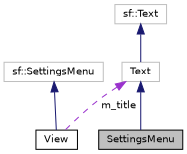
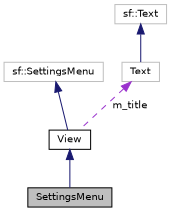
edge "SettingsMenu" -> "Text": now "SettingsMenu" -> "View"
